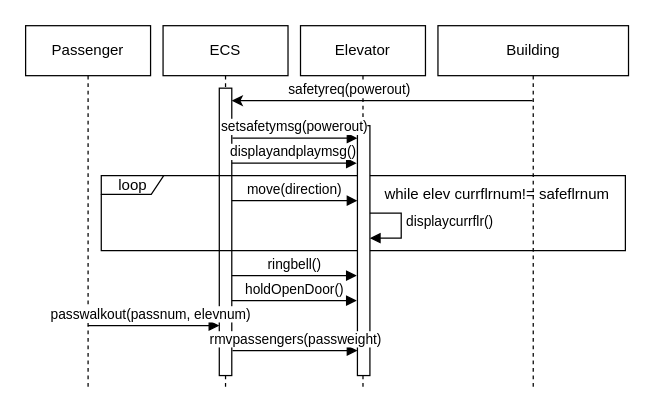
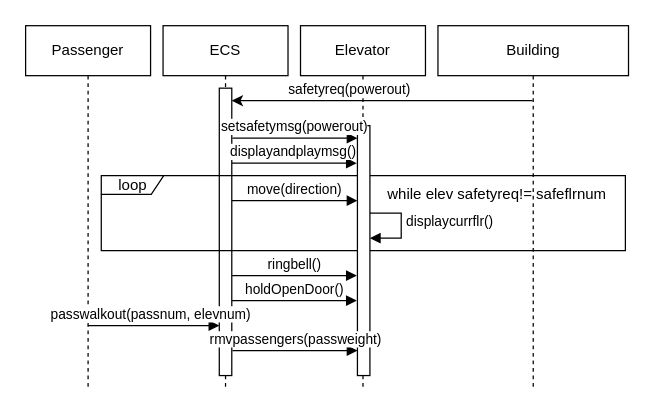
node "while elev currflrnum!= safeflrnum": label "while elev currflrnum!= safeflrnum" -> "while elev safetyreq!= safeflrnum"
